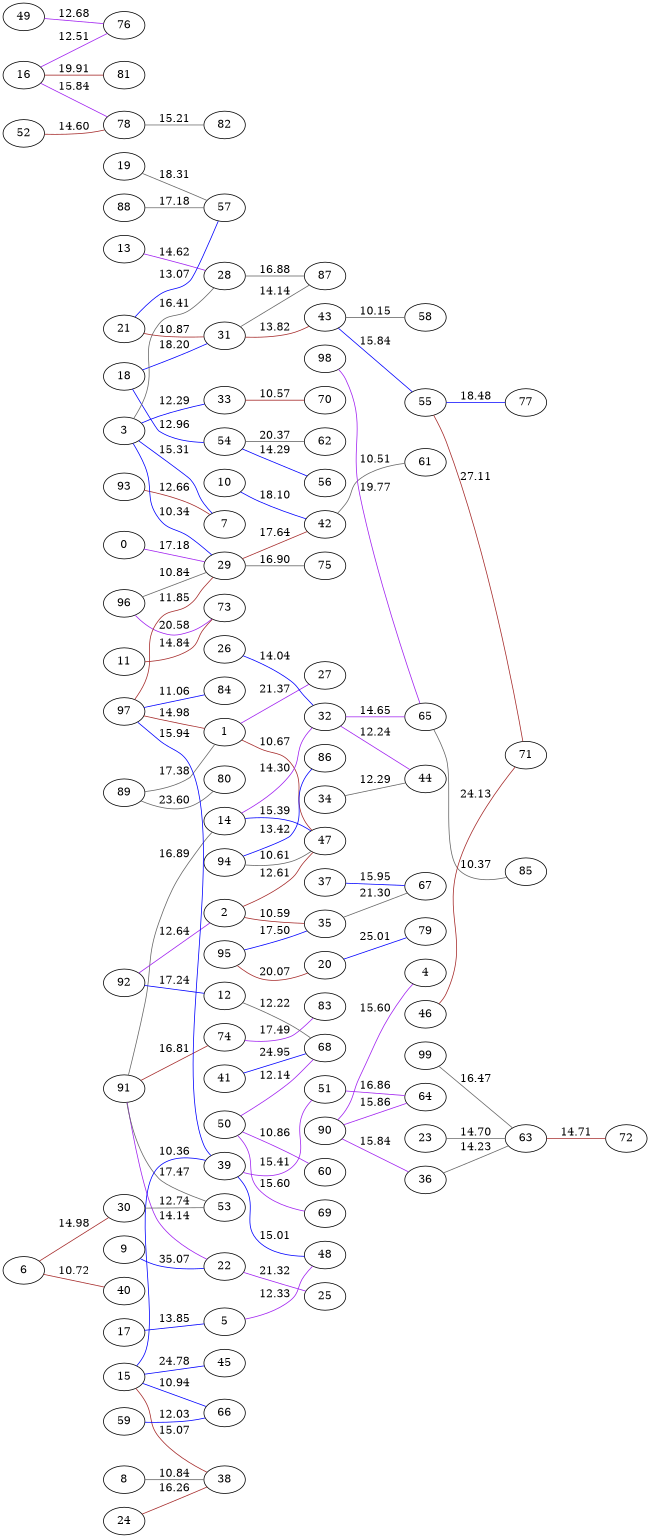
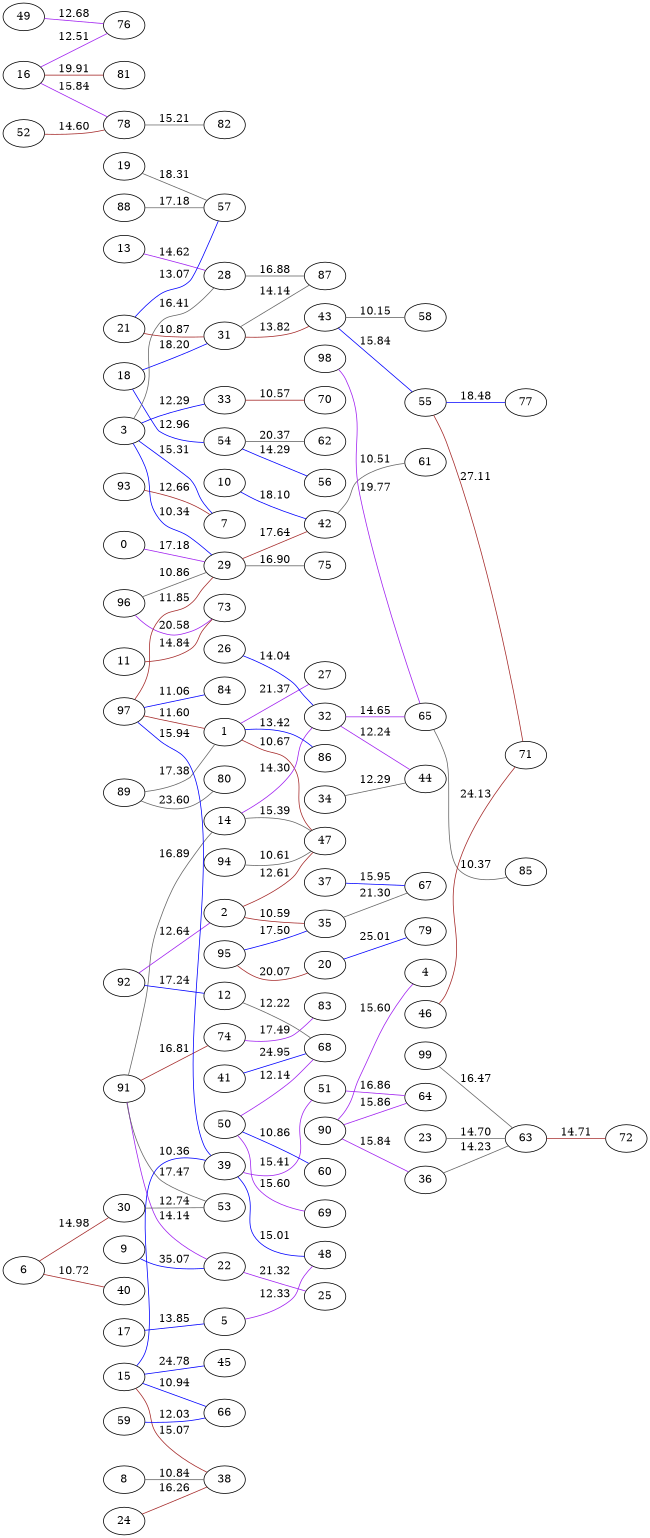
edge "29" -- "96": label "10.84" -> "10.86"
edge "97" -- "1": label "14.98" -> "11.60"
edge "14" -- "47": color blue -> gray40
edge "86" -- "94": now "86" -- "1"
edge "50" -- "60": color purple -> blue
